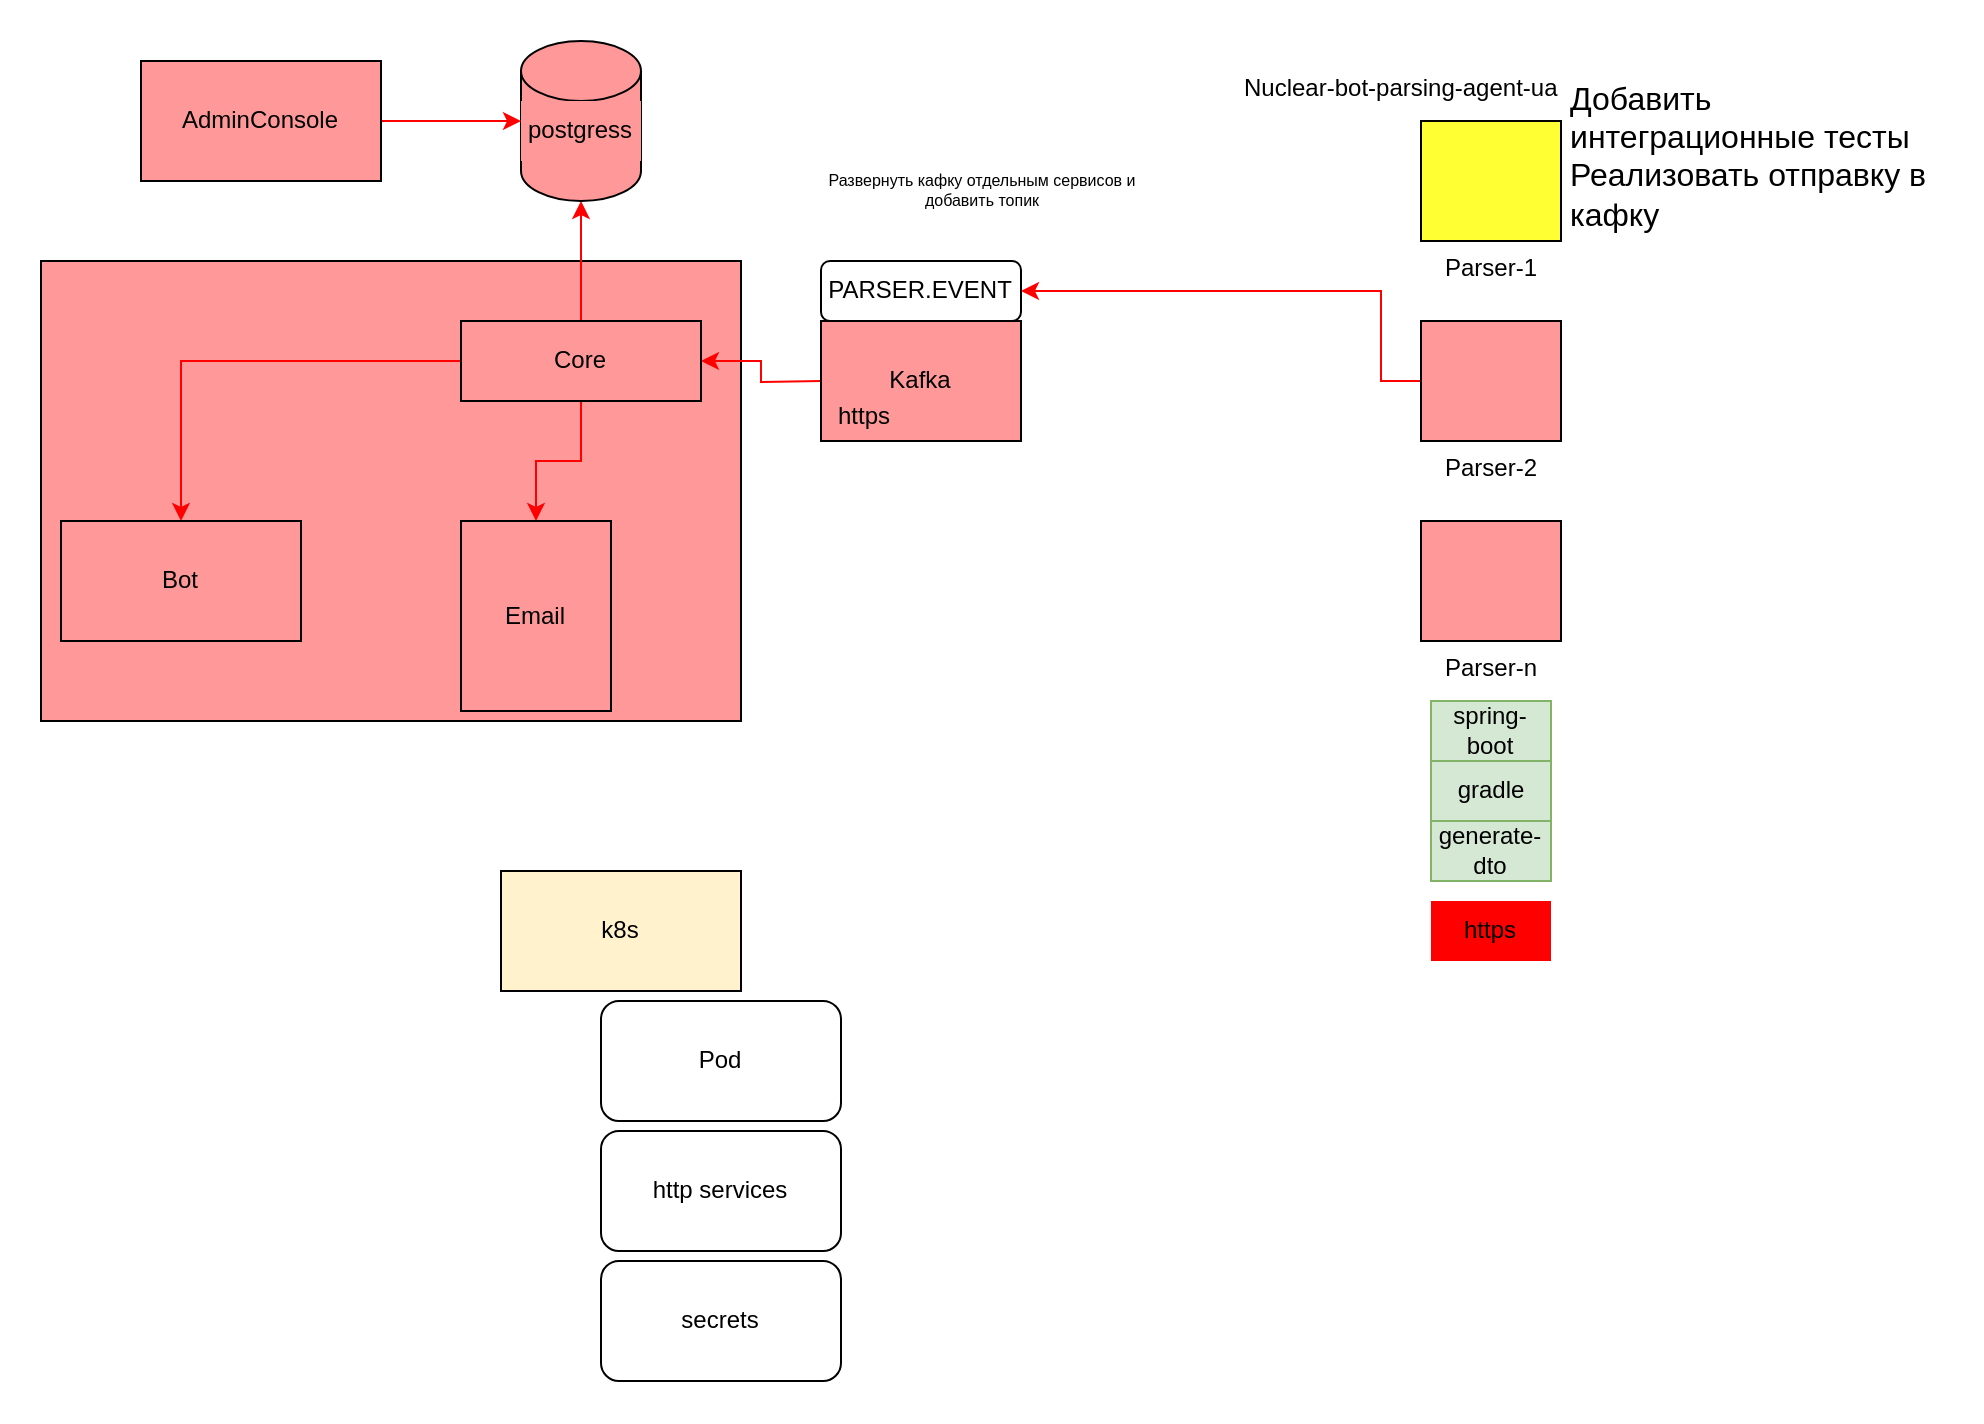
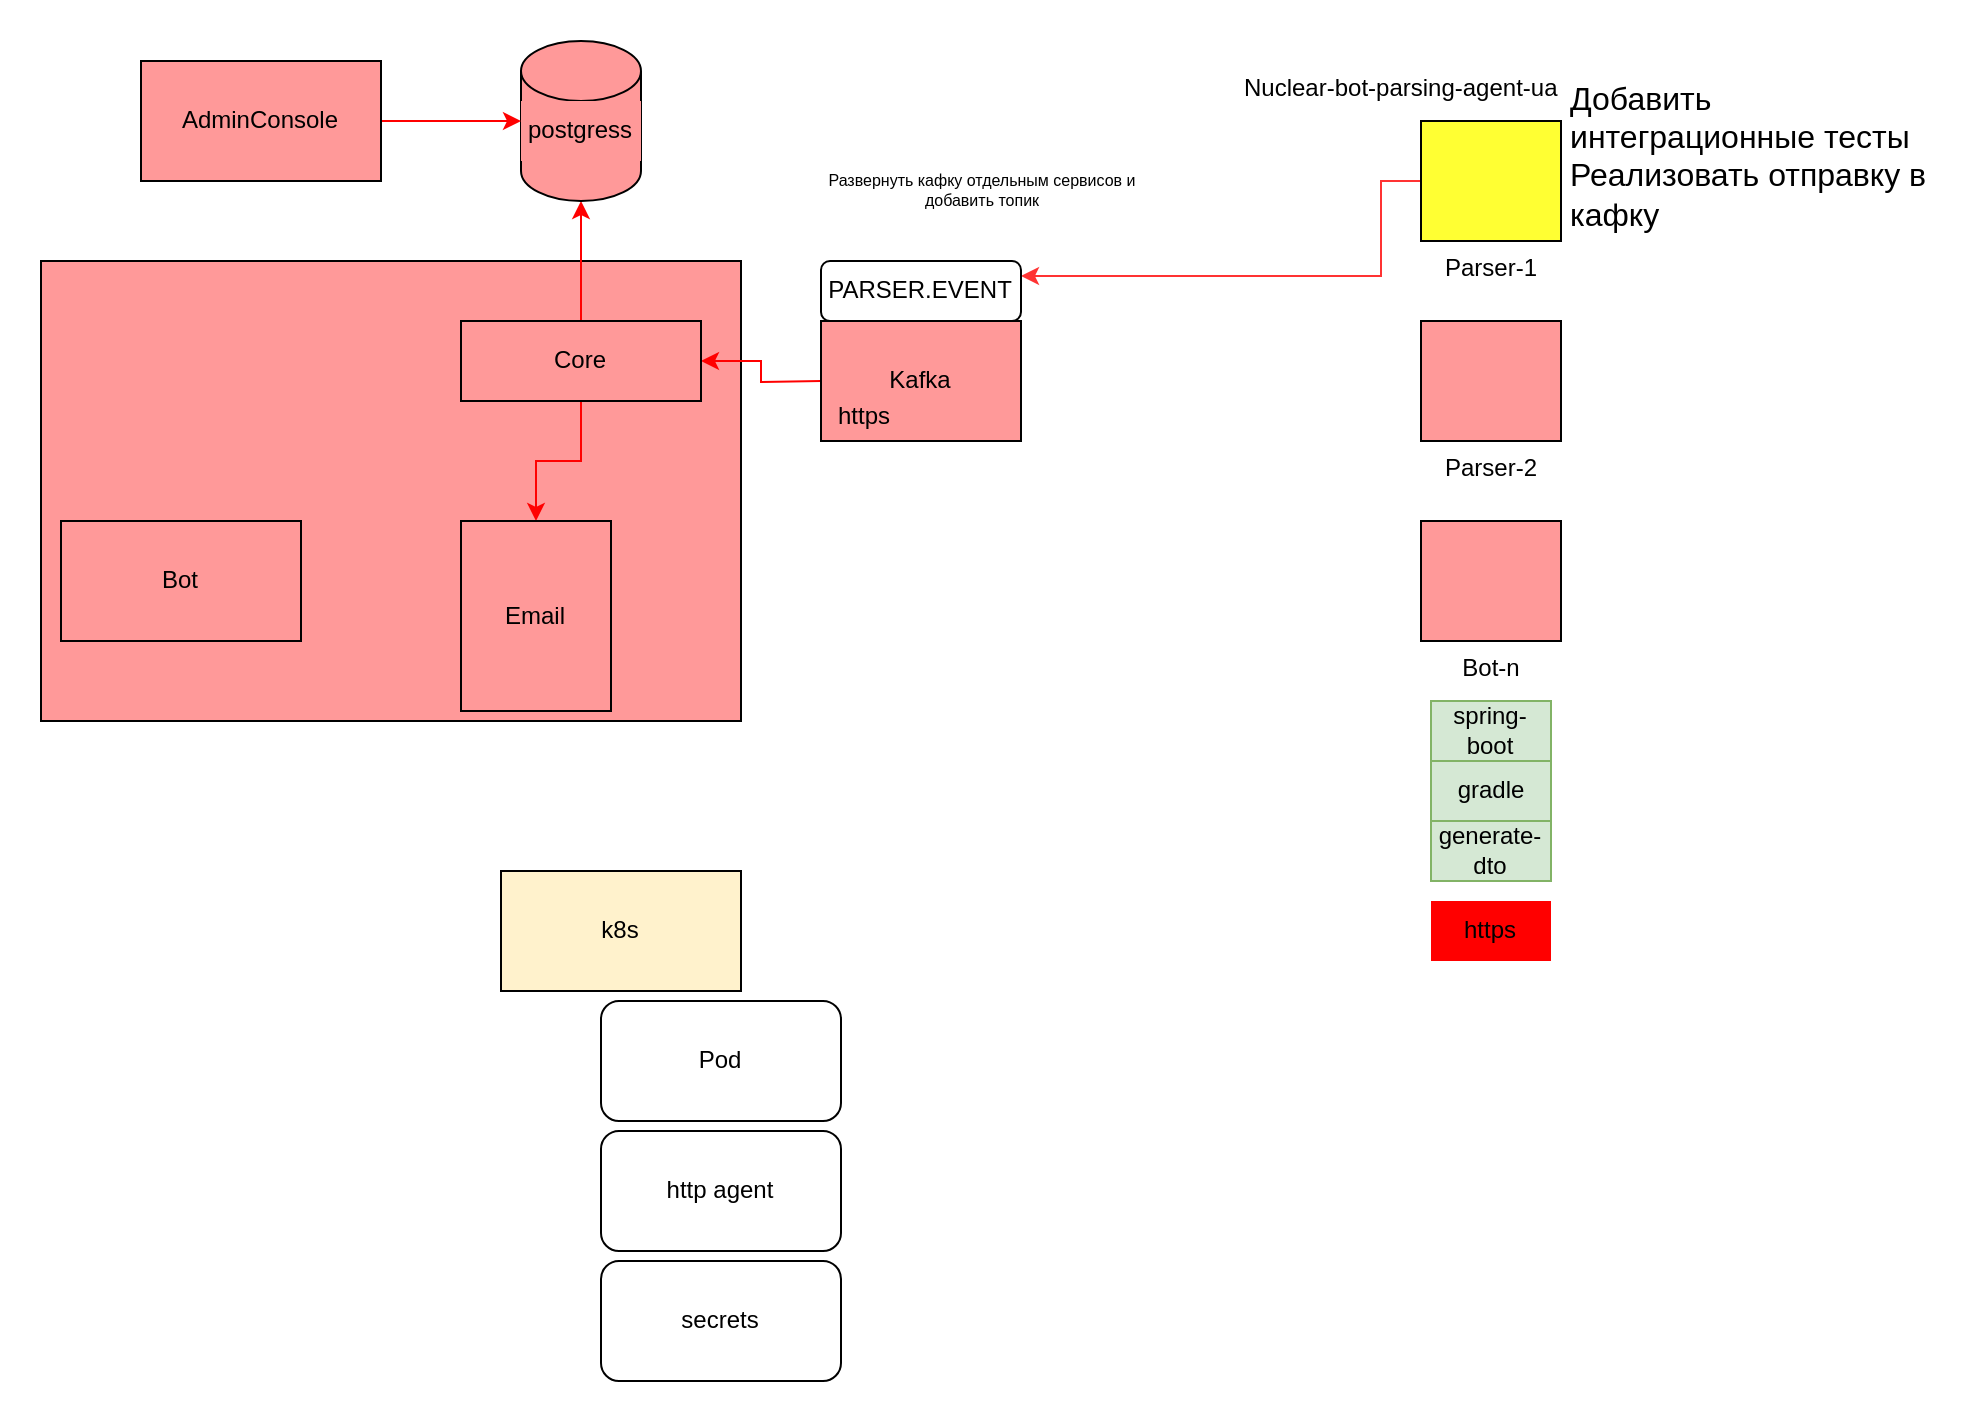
edge "Parser-1" -> "PARSER.EVENT": added
edge "Parser-2" -> "PARSER.EVENT": removed
edge "Core" -> "Bot": removed
node "Parser-n": label "Parser-n" -> "Bot-n"
node "http services": label "http services" -> "http agent"
